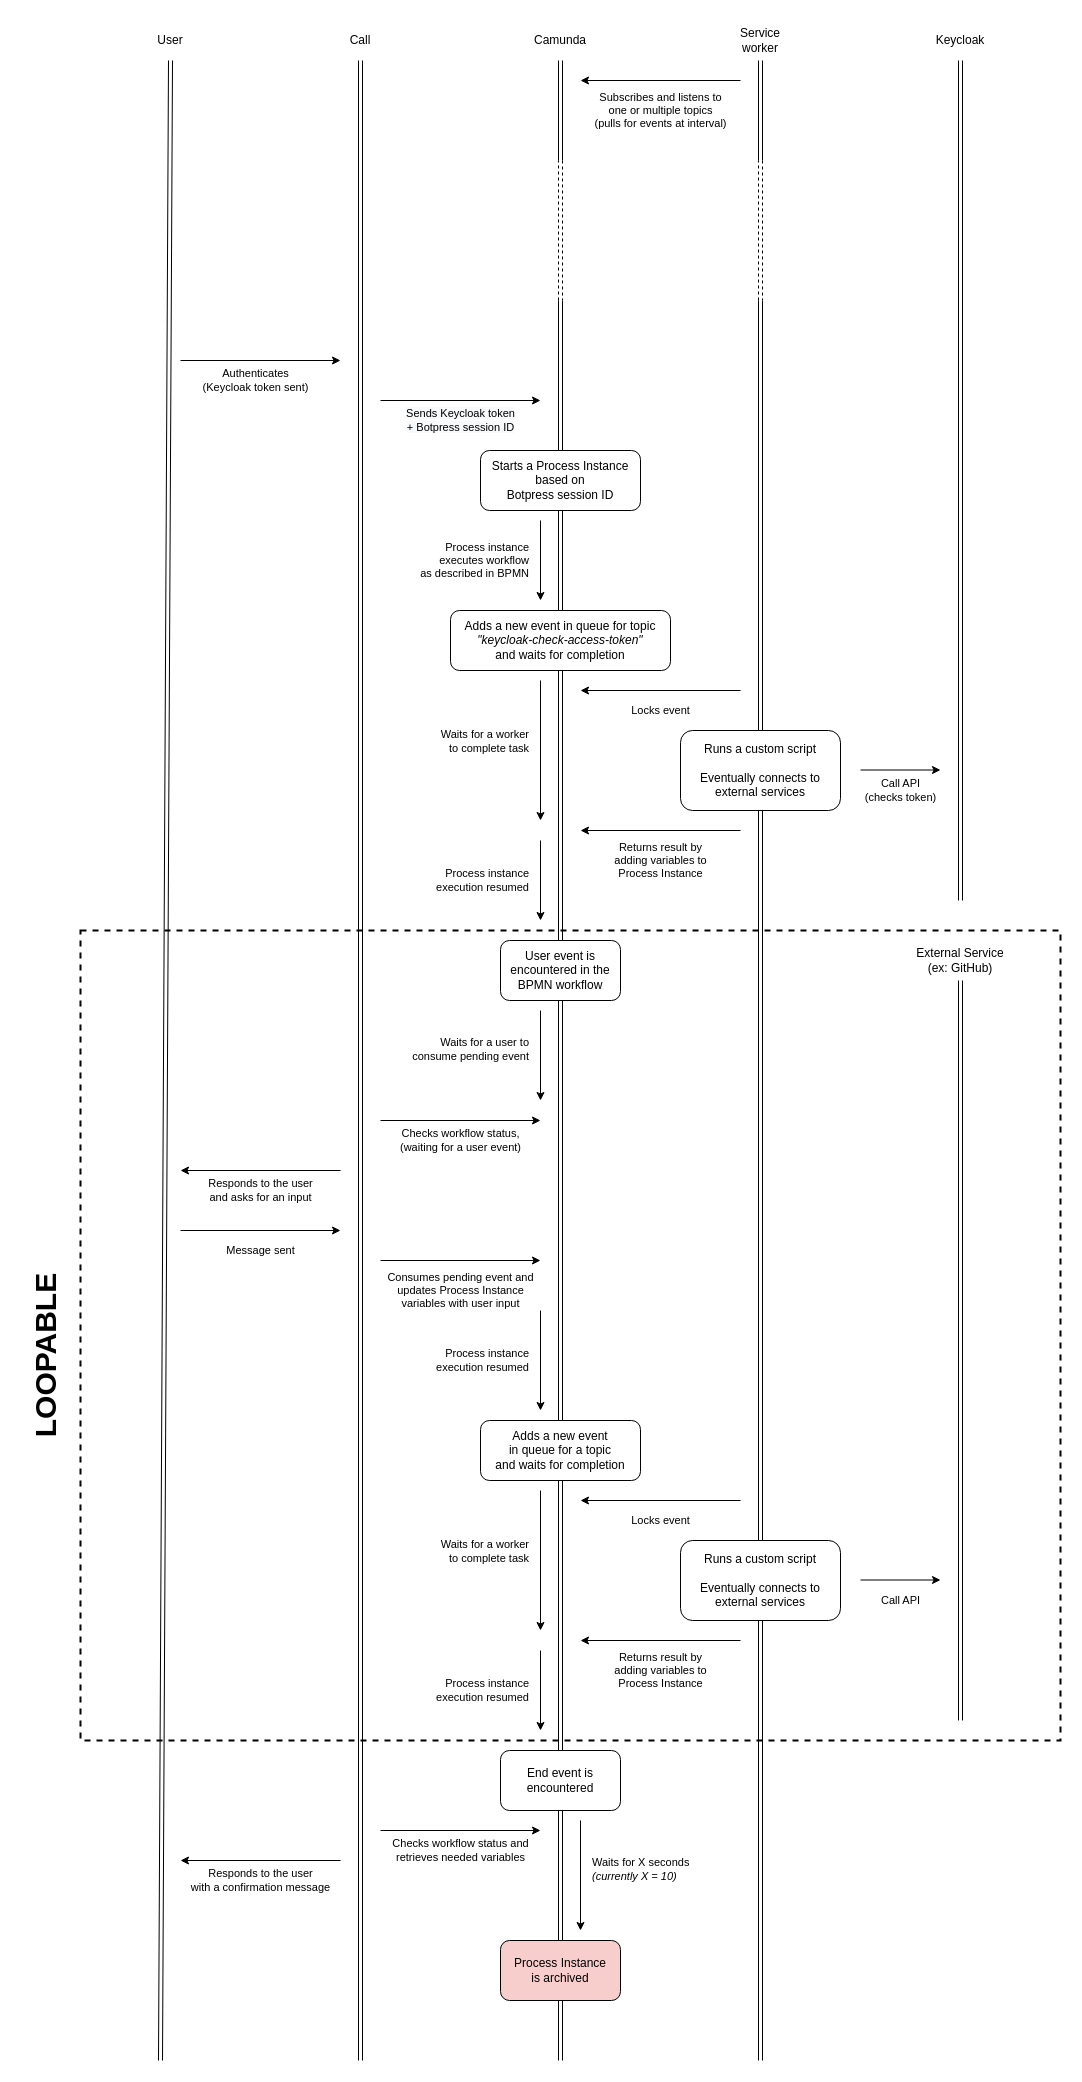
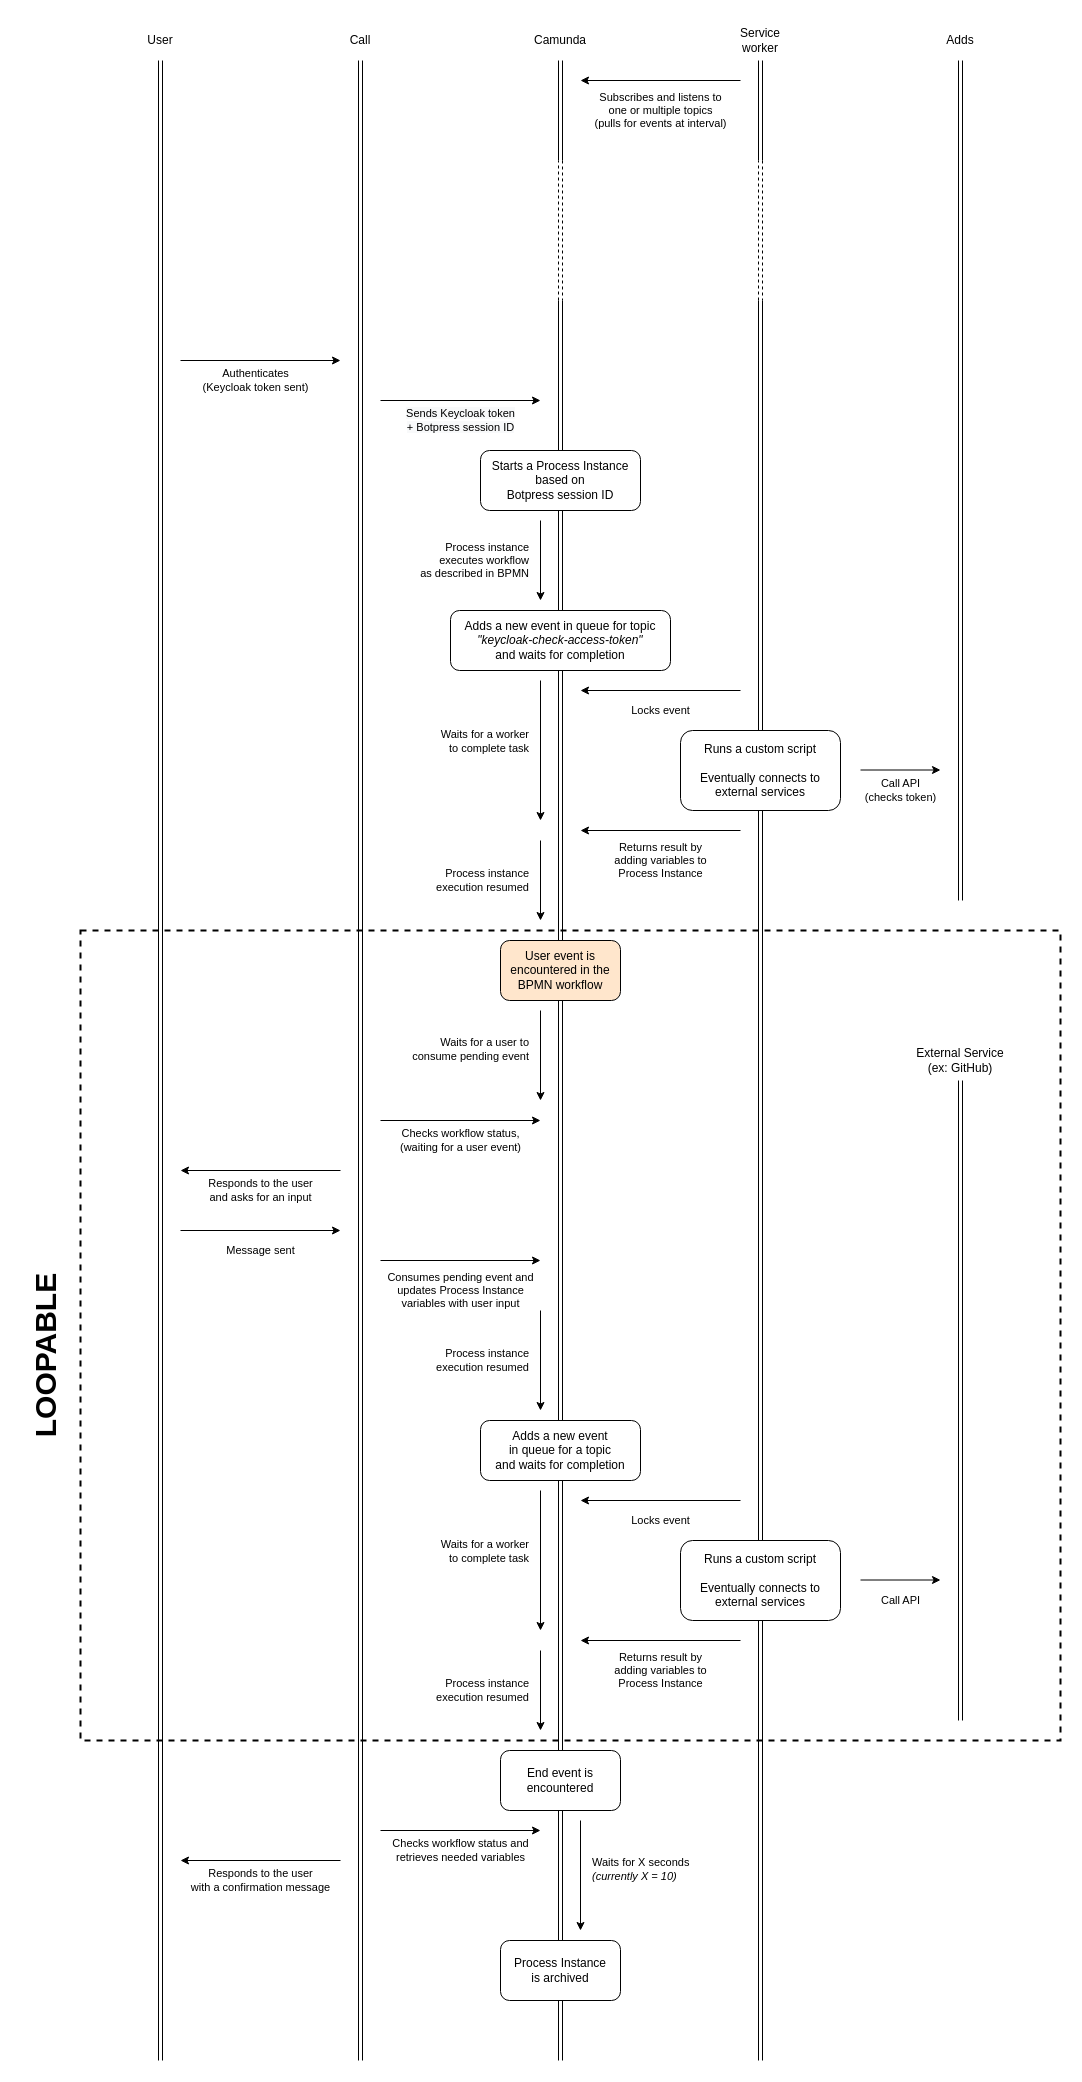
node "User": moved (171, 41) -> (161, 41)
node "Keycloak": label "Keycloak" -> "Adds"
node "External Service (ex: GitHub)": moved (961, 961) -> (961, 1061)
node "User event is encountered in the BPMN workflow": fillcolor #ffffff -> #ffe6cc
node "Process Instance is archived": fillcolor #f8cecc -> #ffffff
